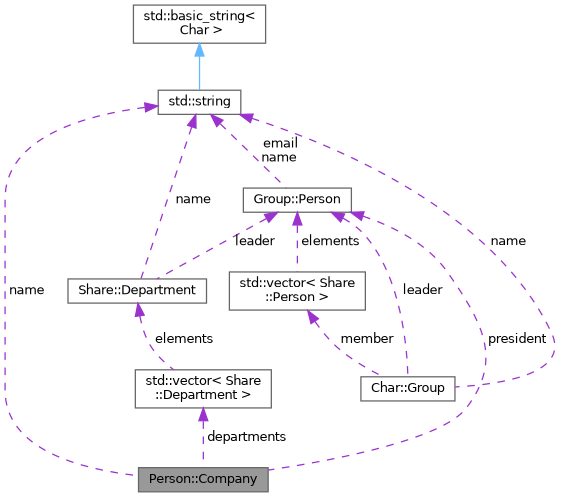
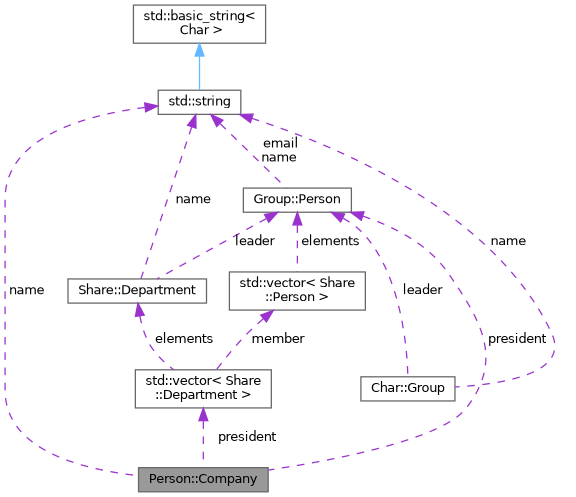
edge "Char::Group" -> "std::vector< Share ::Person >": now "std::vector< Share ::Department >" -> "std::vector< Share ::Person >"
edge "Person::Company" -> "std::vector< Share ::Department >": label " departments" -> " president"
